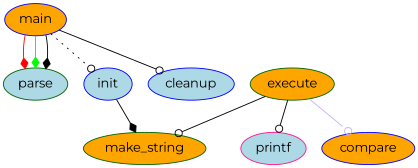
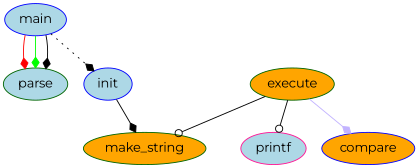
node "main": fillcolor orange -> lightblue
edge "main" -> "init": arrowhead odot -> diamond
node "cleanup": removed
edge "execute" -> "compare": arrowhead odot -> diamond
